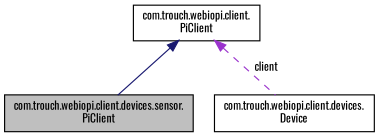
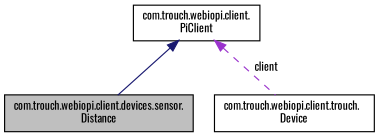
node "com.trouch.webiopi.client.devices.sensor. PiClient": label "com.trouch.webiopi.client.devices.sensor. PiClient" -> "com.trouch.webiopi.client.devices.sensor. Distance"
node "com.trouch.webiopi.client.devices. Device": label "com.trouch.webiopi.client.devices. Device" -> "com.trouch.webiopi.client.trouch. Device"
